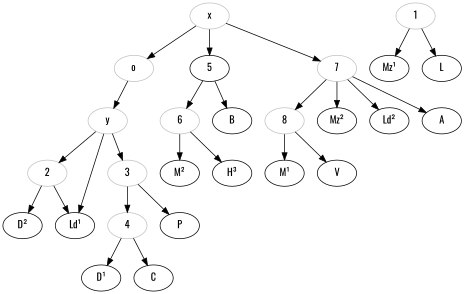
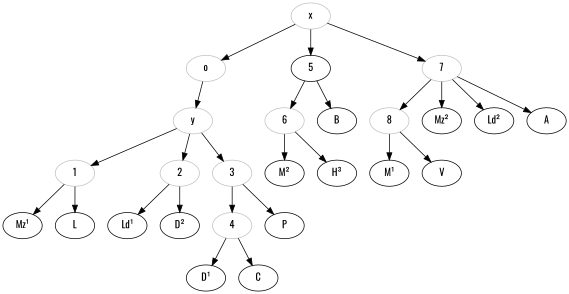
edge "y" -> "Ld¹": now "y" -> "1"
